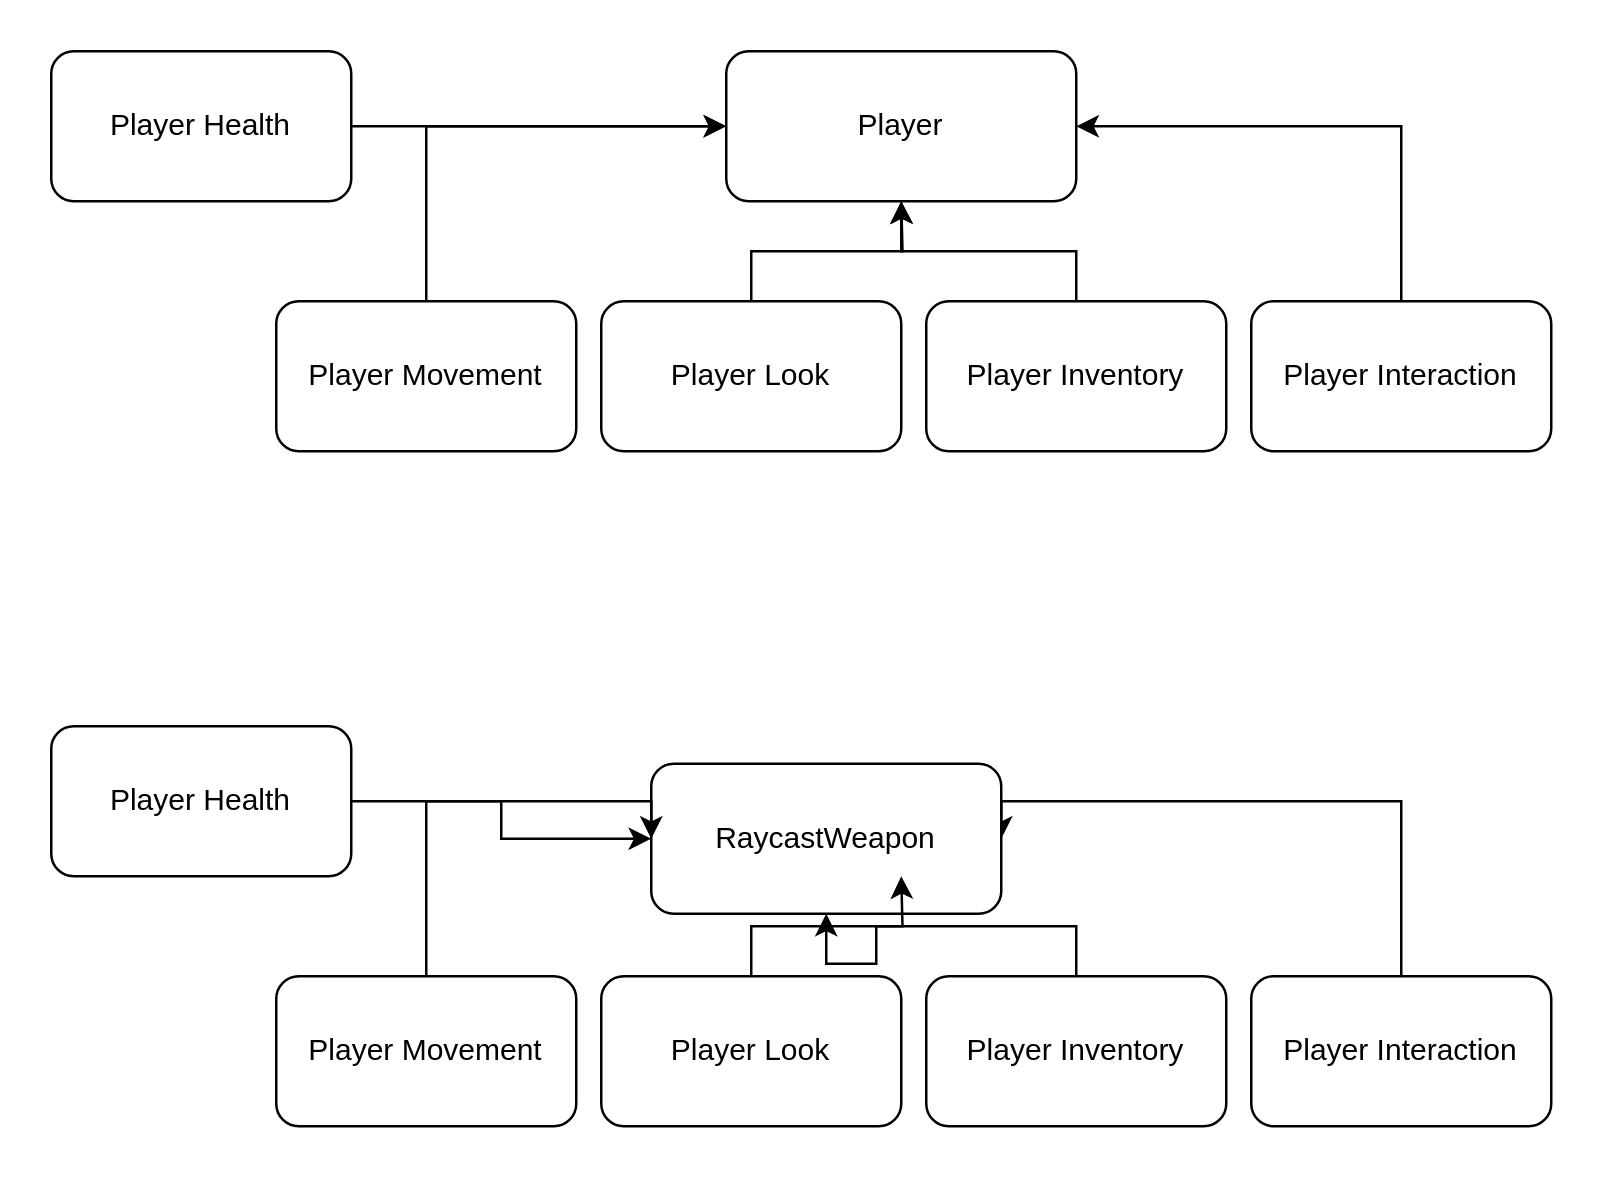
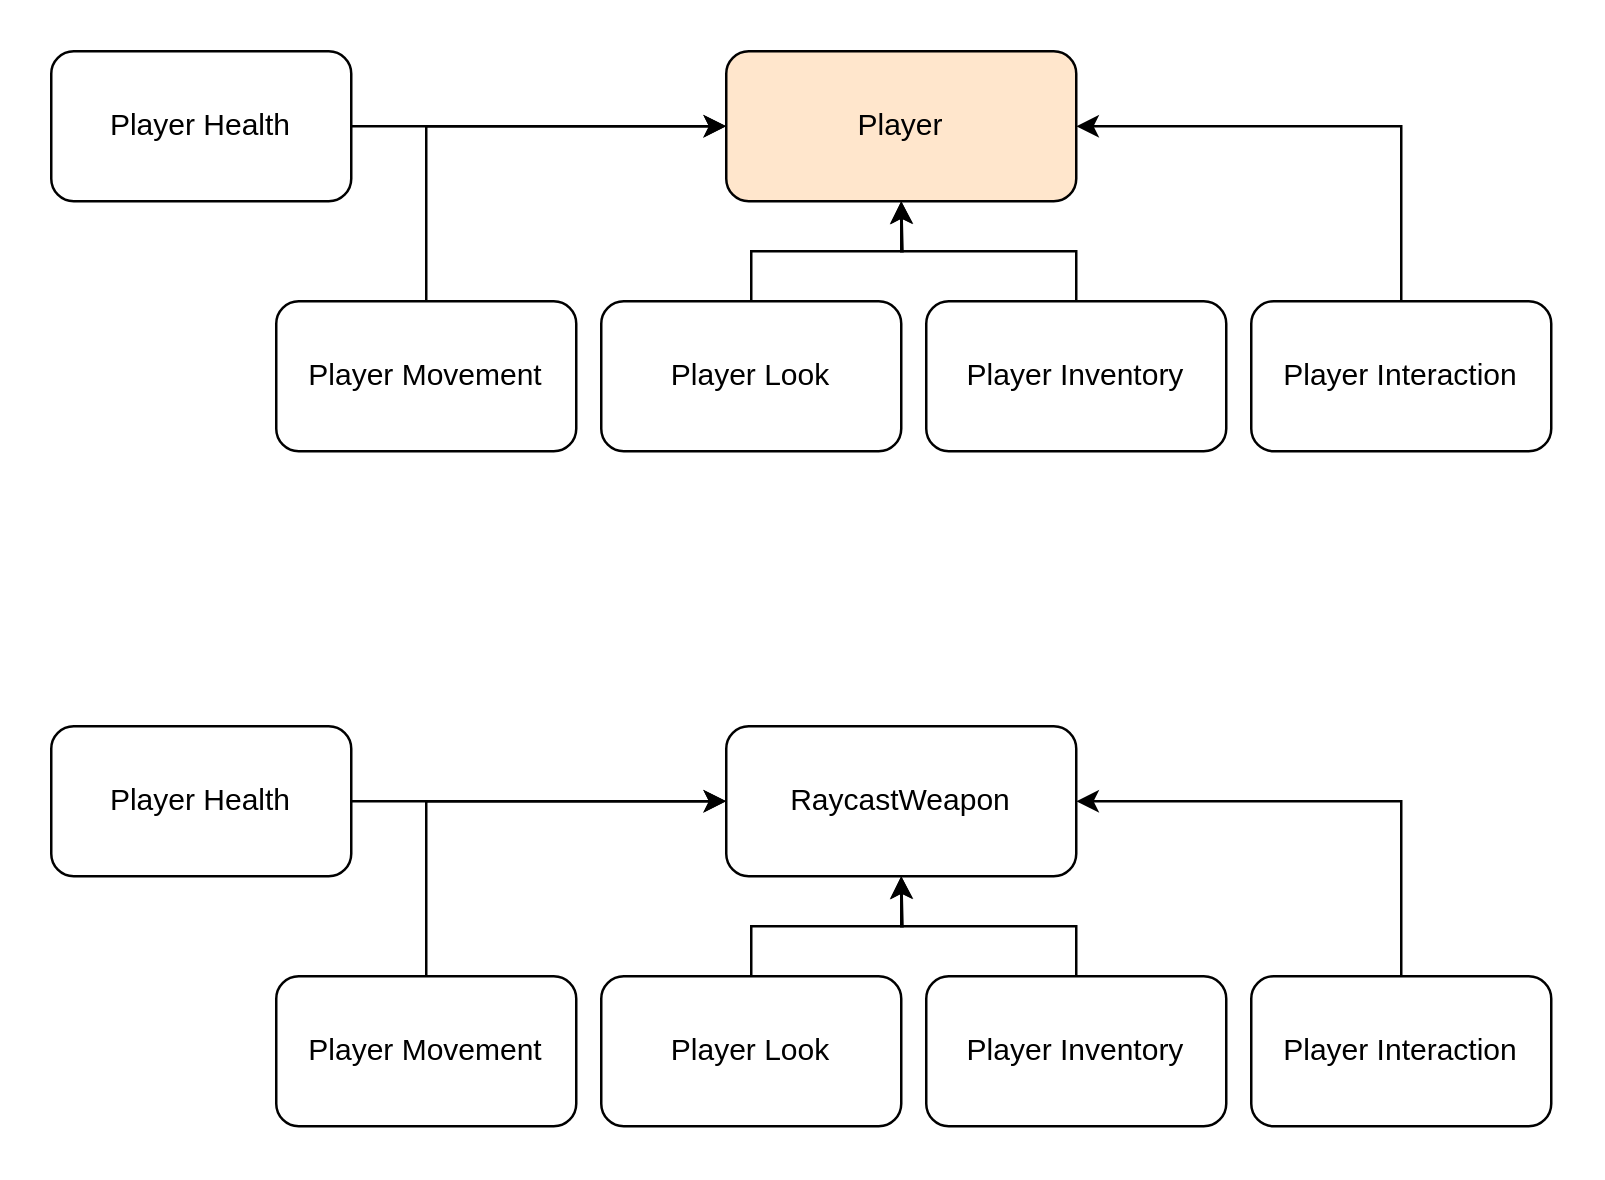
node "Player": fillcolor #ffffff -> #ffe6cc
node "RaycastWeapon": moved (826, 839) -> (901, 801)
